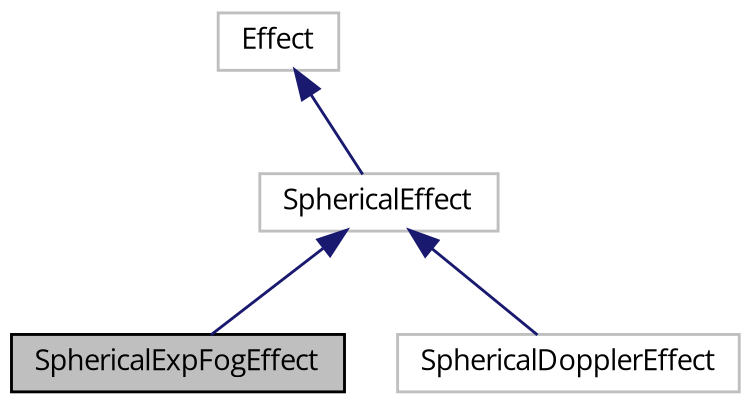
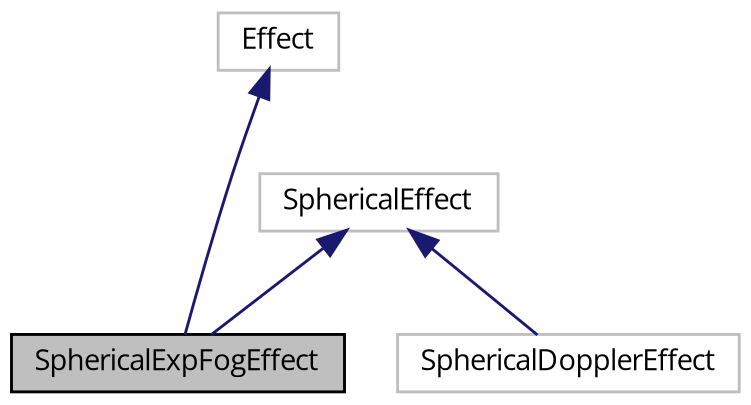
edge "SphericalEffect" -> "Effect": now "SphericalExpFogEffect" -> "Effect"
